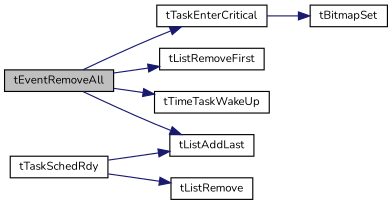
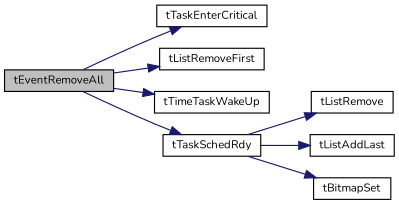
edge "tTaskEnterCritical" -> "tBitmapSet": now "tTaskSchedRdy" -> "tBitmapSet"
edge "tEventRemoveAll" -> "tListAddLast": now "tEventRemoveAll" -> "tTaskSchedRdy"
